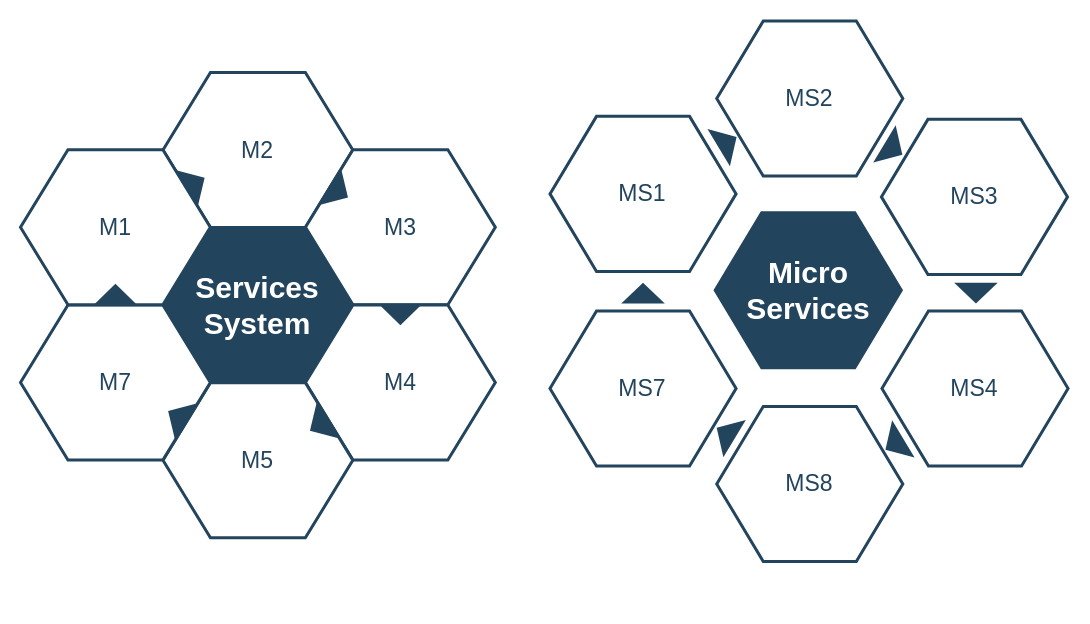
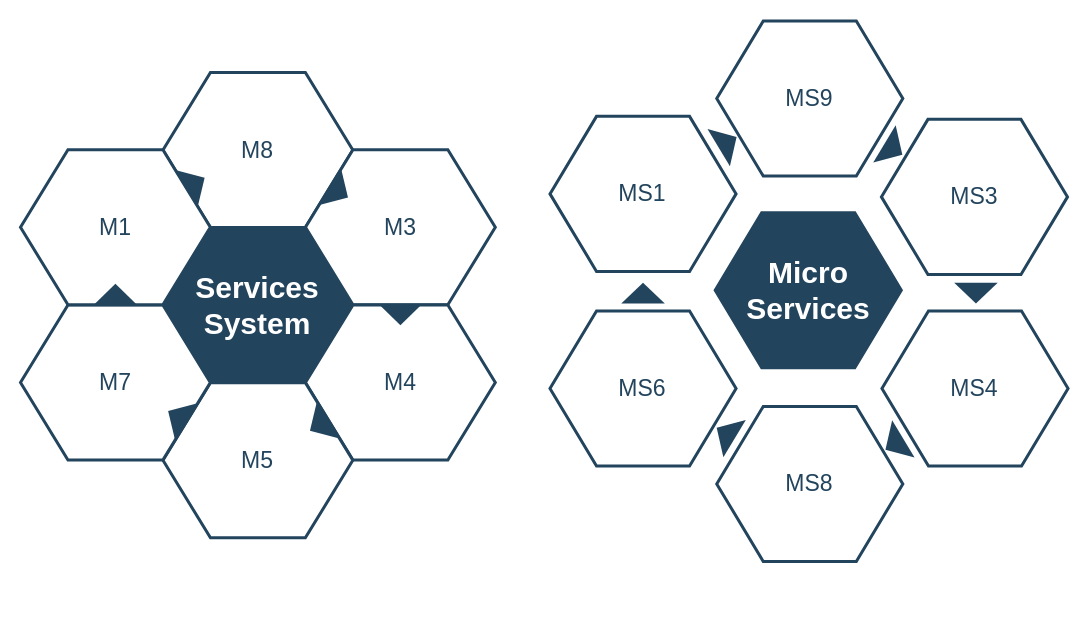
node "MS2": label "MS2" -> "MS9"
node "M2": label "M2" -> "M8"
node "MS7": label "MS7" -> "MS6"
